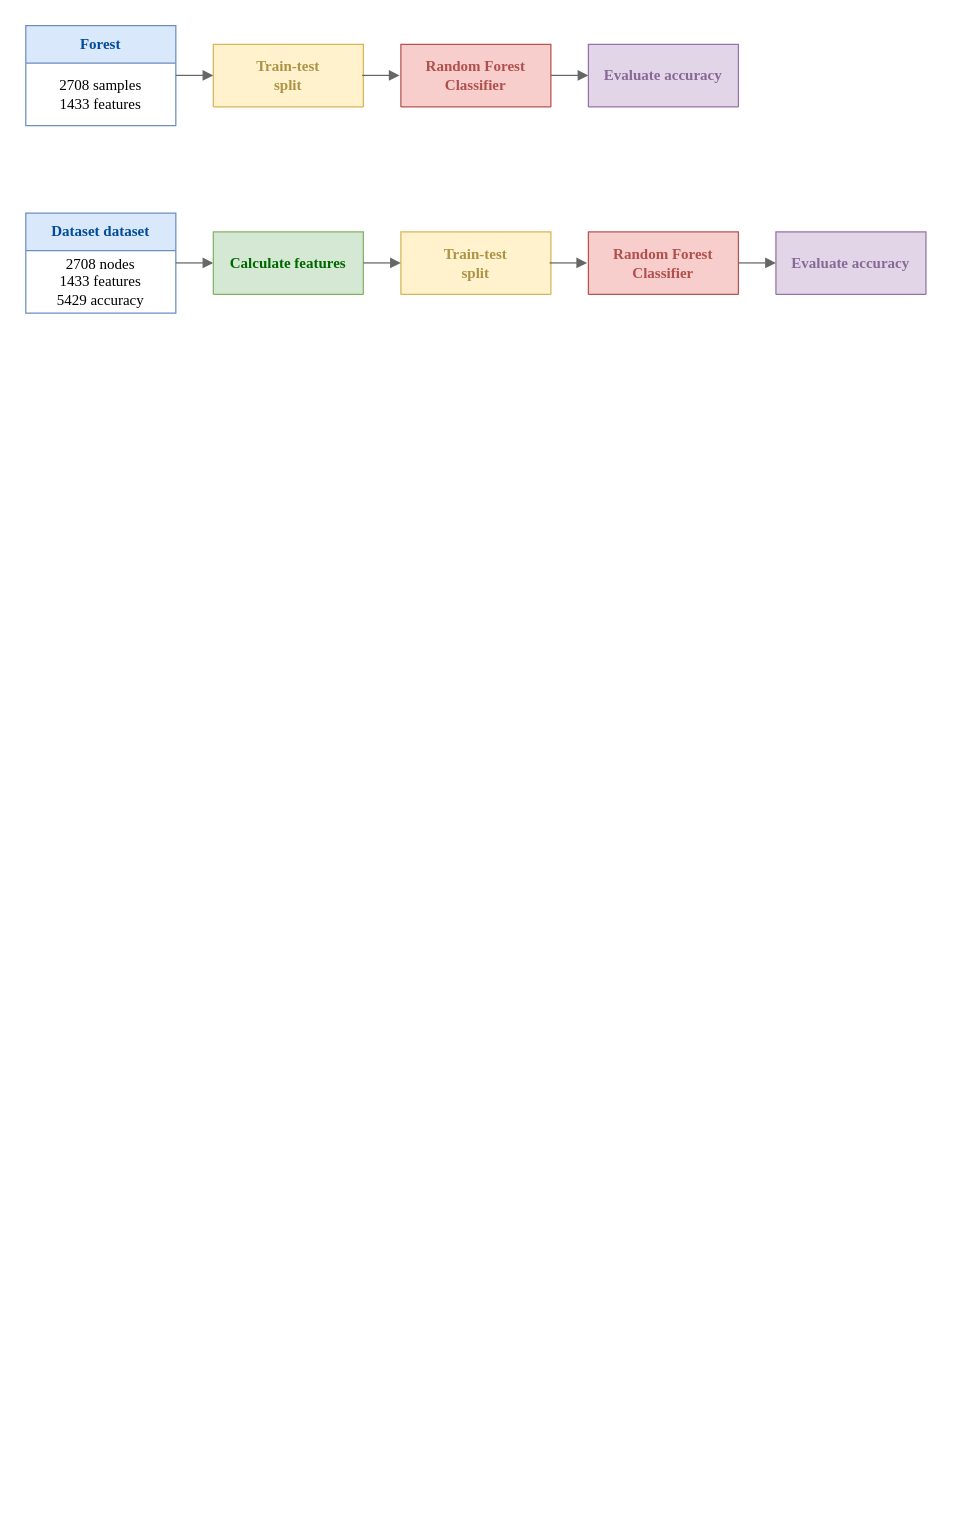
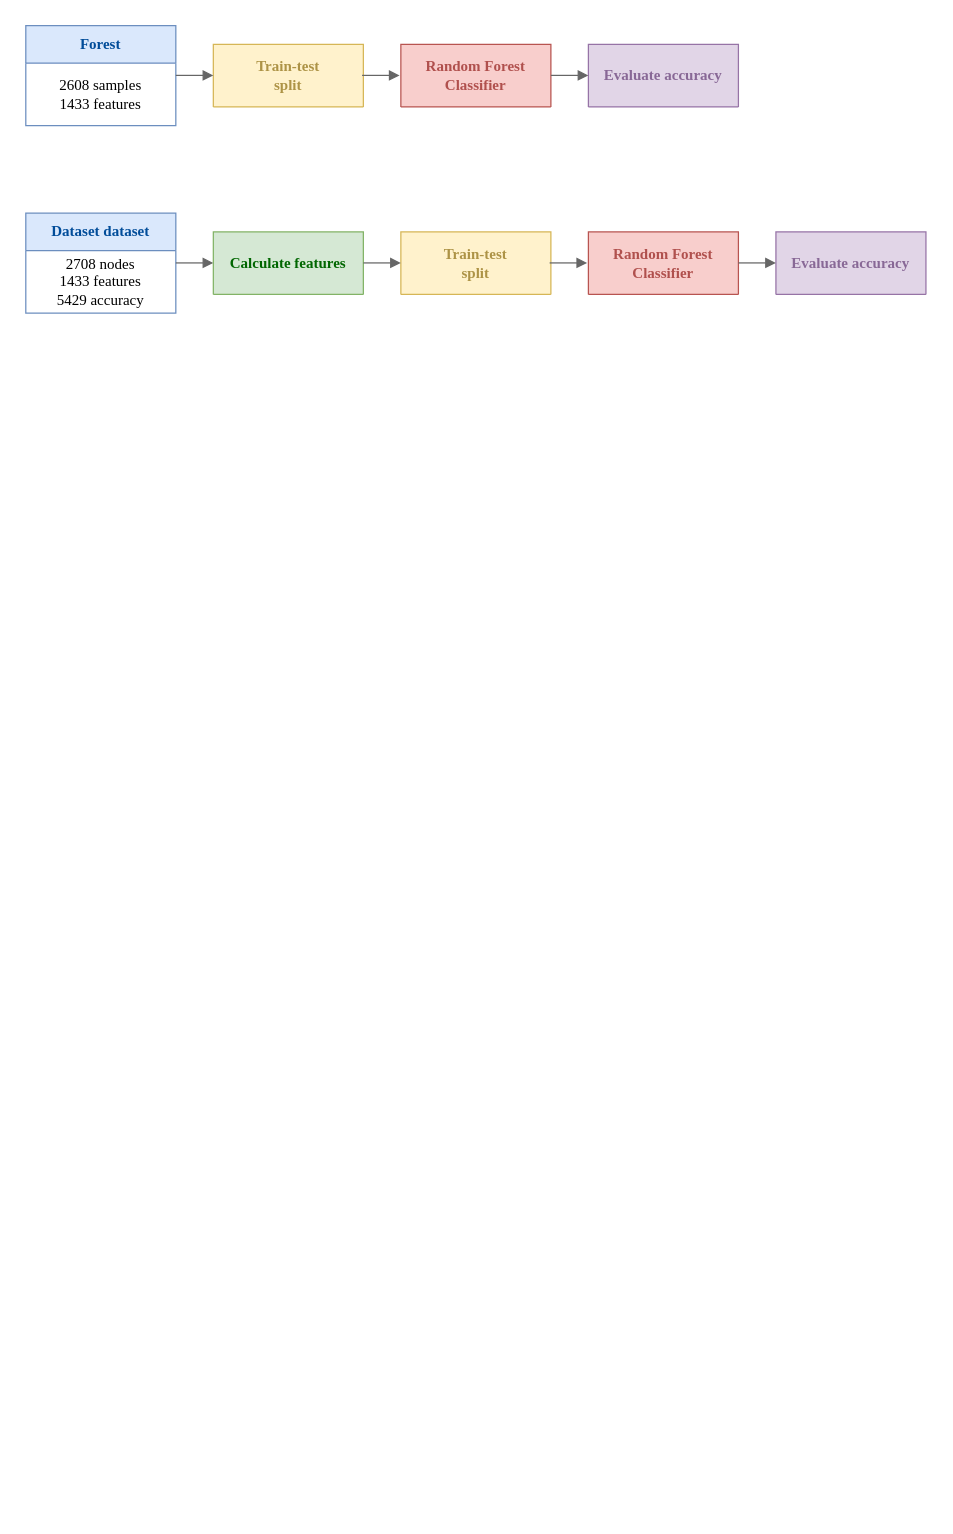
node "2708 samples 1433 features": label "2708 samples 1433 features" -> "2608 samples 1433 features"
